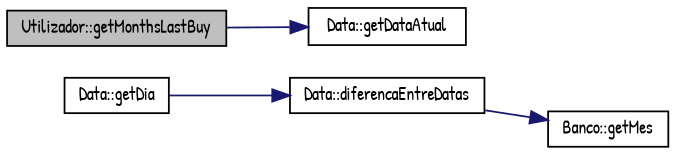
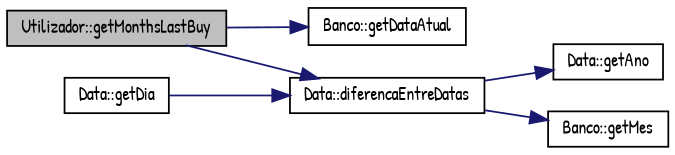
node "Data::getDataAtual": label "Data::getDataAtual" -> "Banco::getDataAtual"
edge "Utilizador::getMonthsLastBuy" -> "Data::diferencaEntreDatas": added
node "Data::getAno": added
